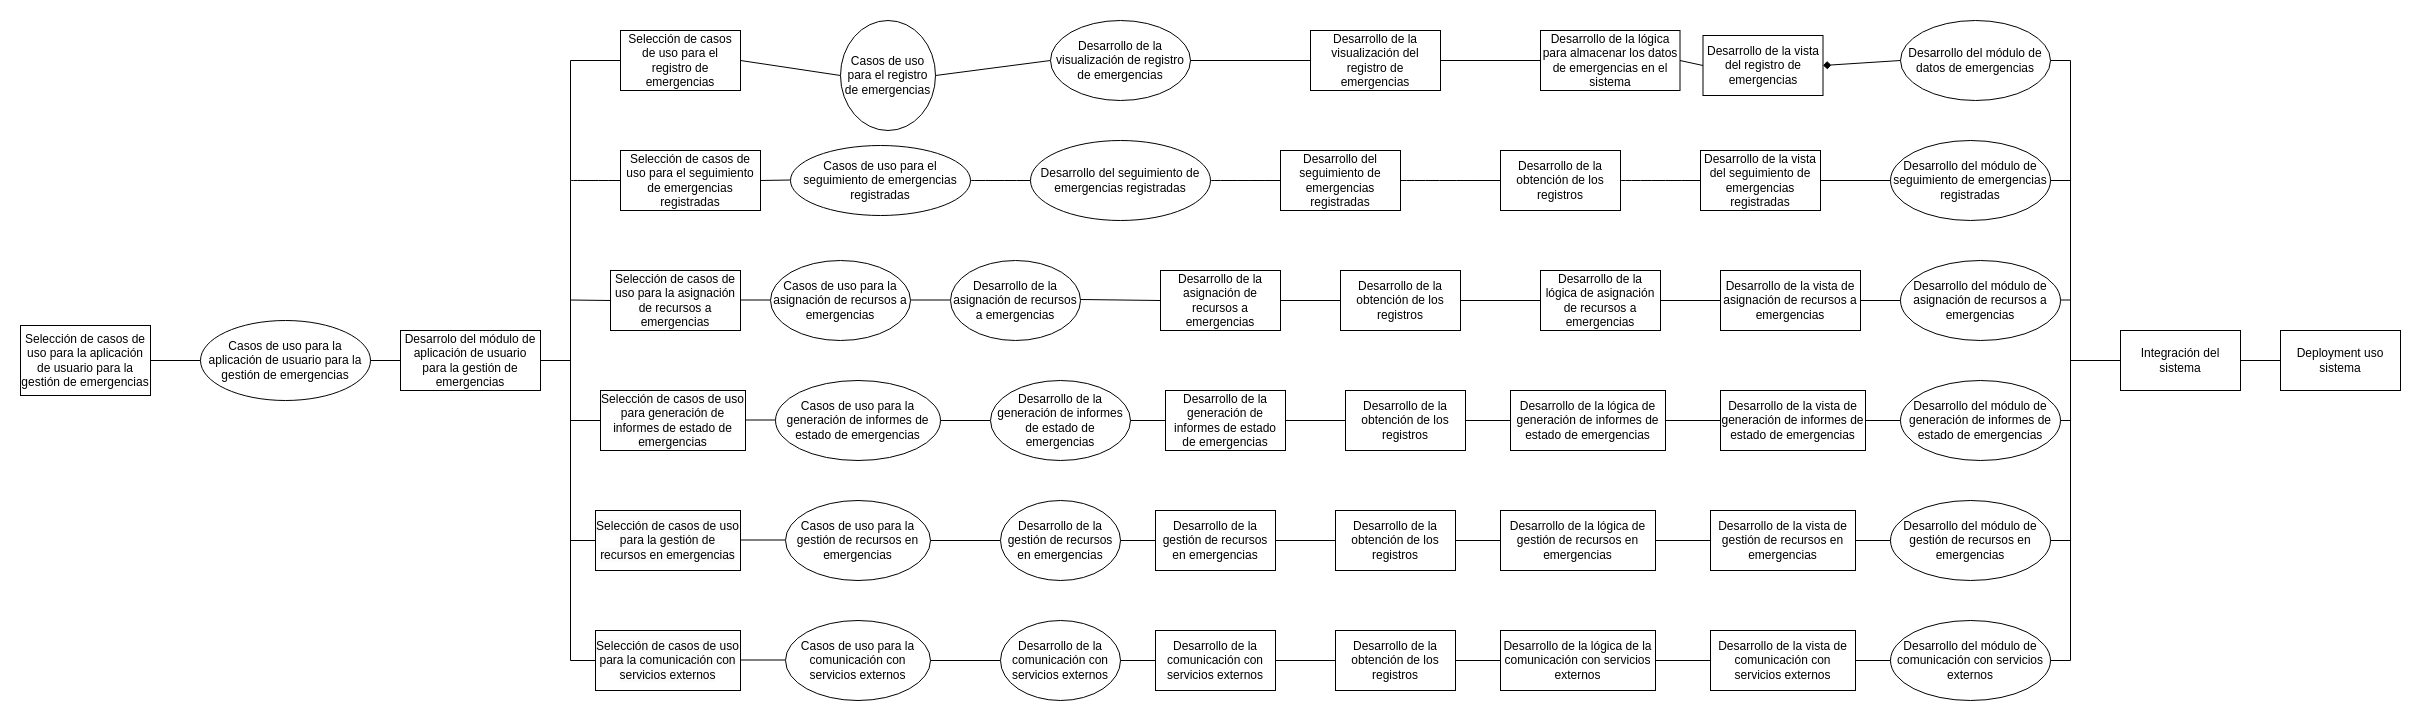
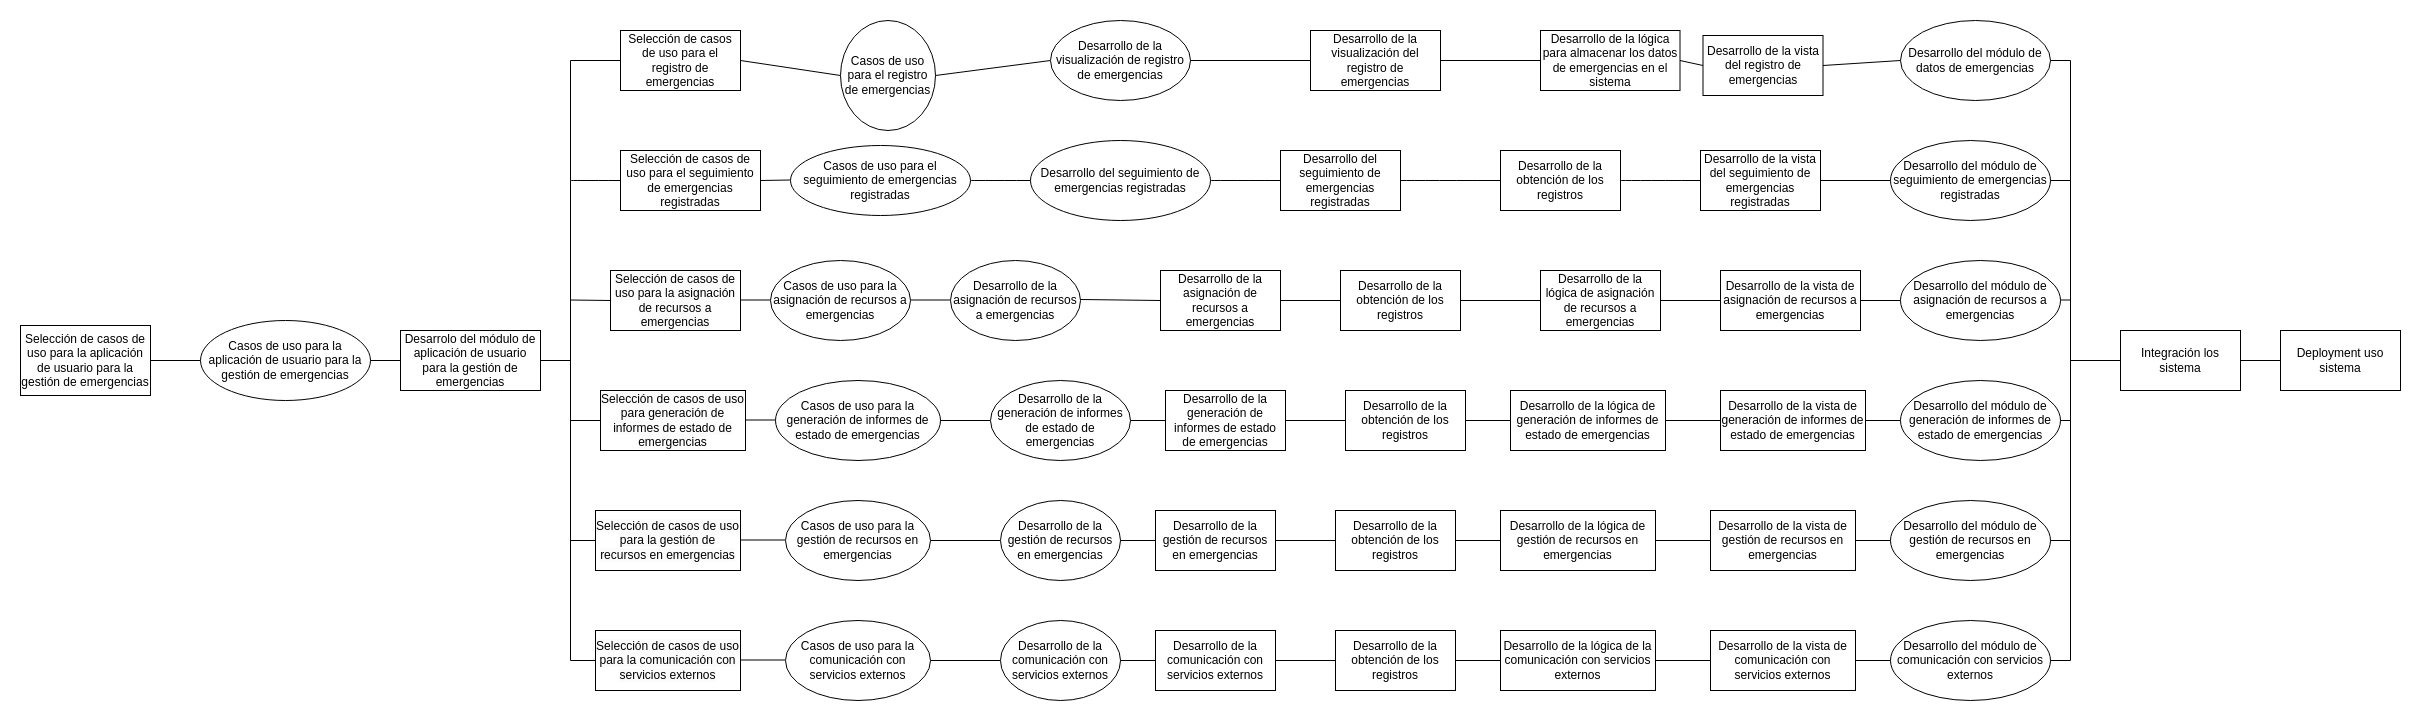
edge "Desarrollo del módulo de datos de emergencias" -> "Desarrollo de la vista del registro de emergencias": arrowhead diamond -> none
node "Integración del sistema": label "Integración del sistema" -> "Integración los sistema"
